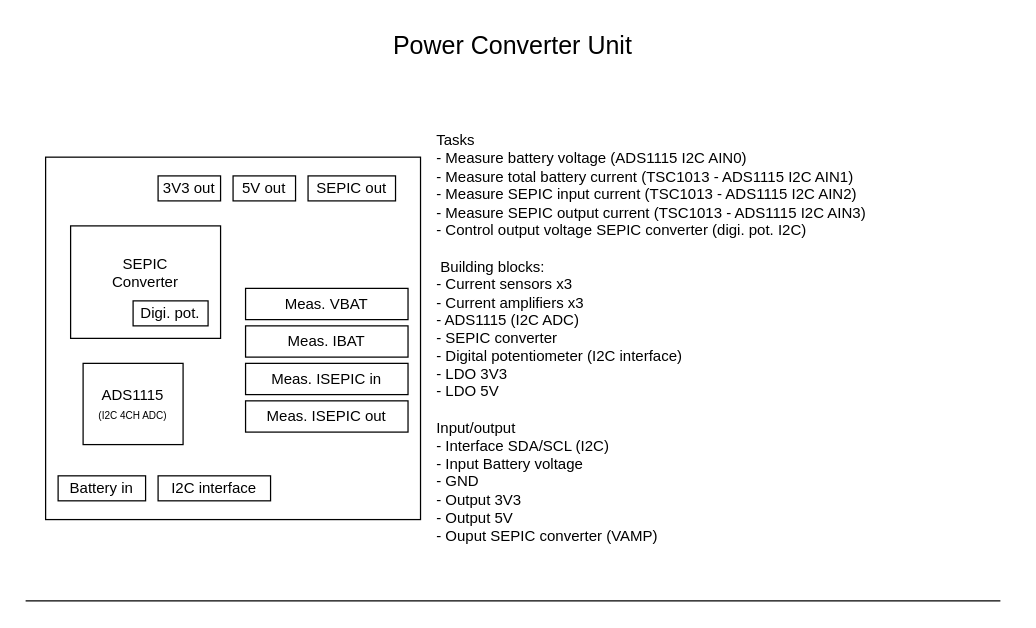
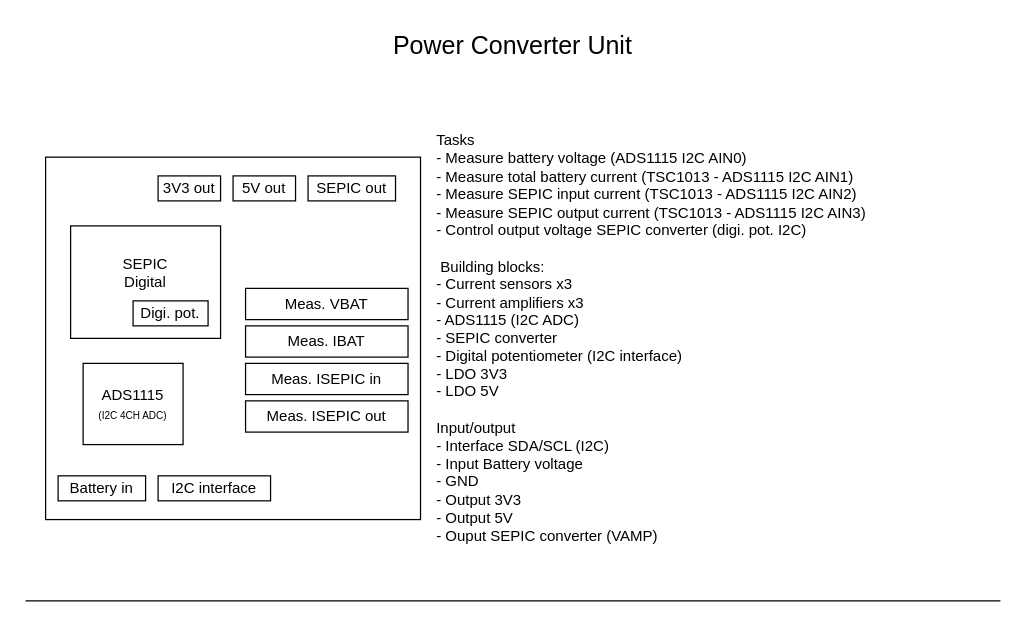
node "SEPIC Converter": label "SEPIC Converter" -> "SEPIC Digital"
